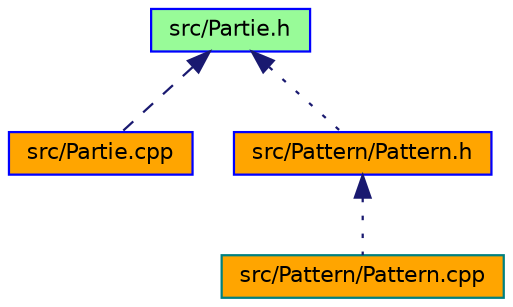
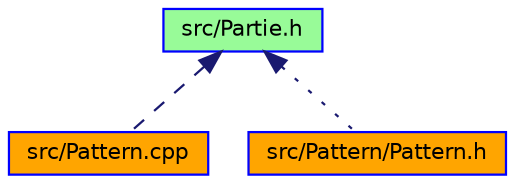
node "src/Partie.cpp": label "src/Partie.cpp" -> "src/Pattern.cpp"
node "src/Pattern/Pattern.cpp": removed
